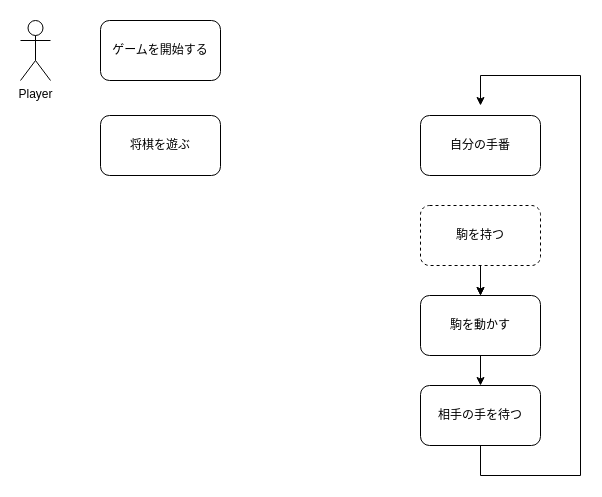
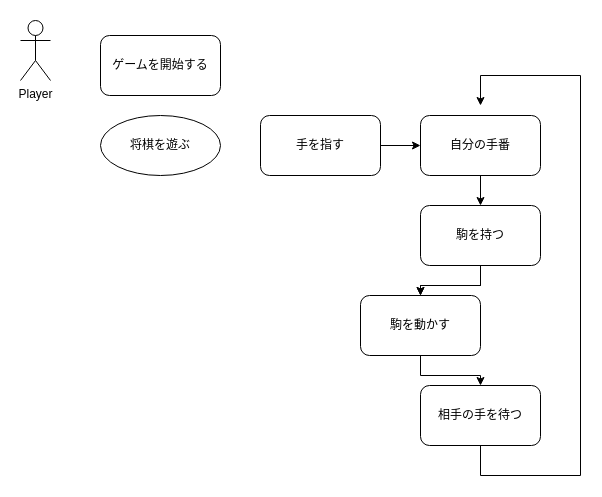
node "ゲームを開始する": moved (161, 51) -> (161, 66)
node "将棋を遊ぶ": shape rounded rectangle -> ellipse
node "手を指す": added
edge "手を指す" -> "自分の手番": added
edge "自分の手番" -> "駒を持つ": added
node "駒を持つ": style dashed -> solid
node "駒を動かす": moved (481, 326) -> (421, 326)
